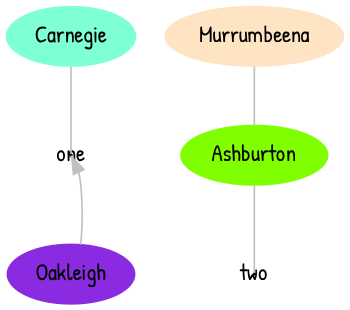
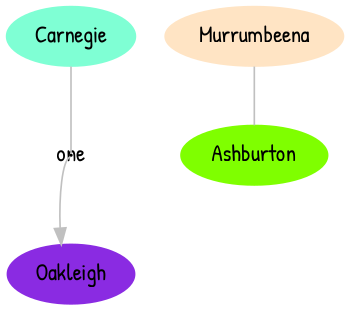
edge "Oakleigh" -> "one": reversed
node "two": removed
